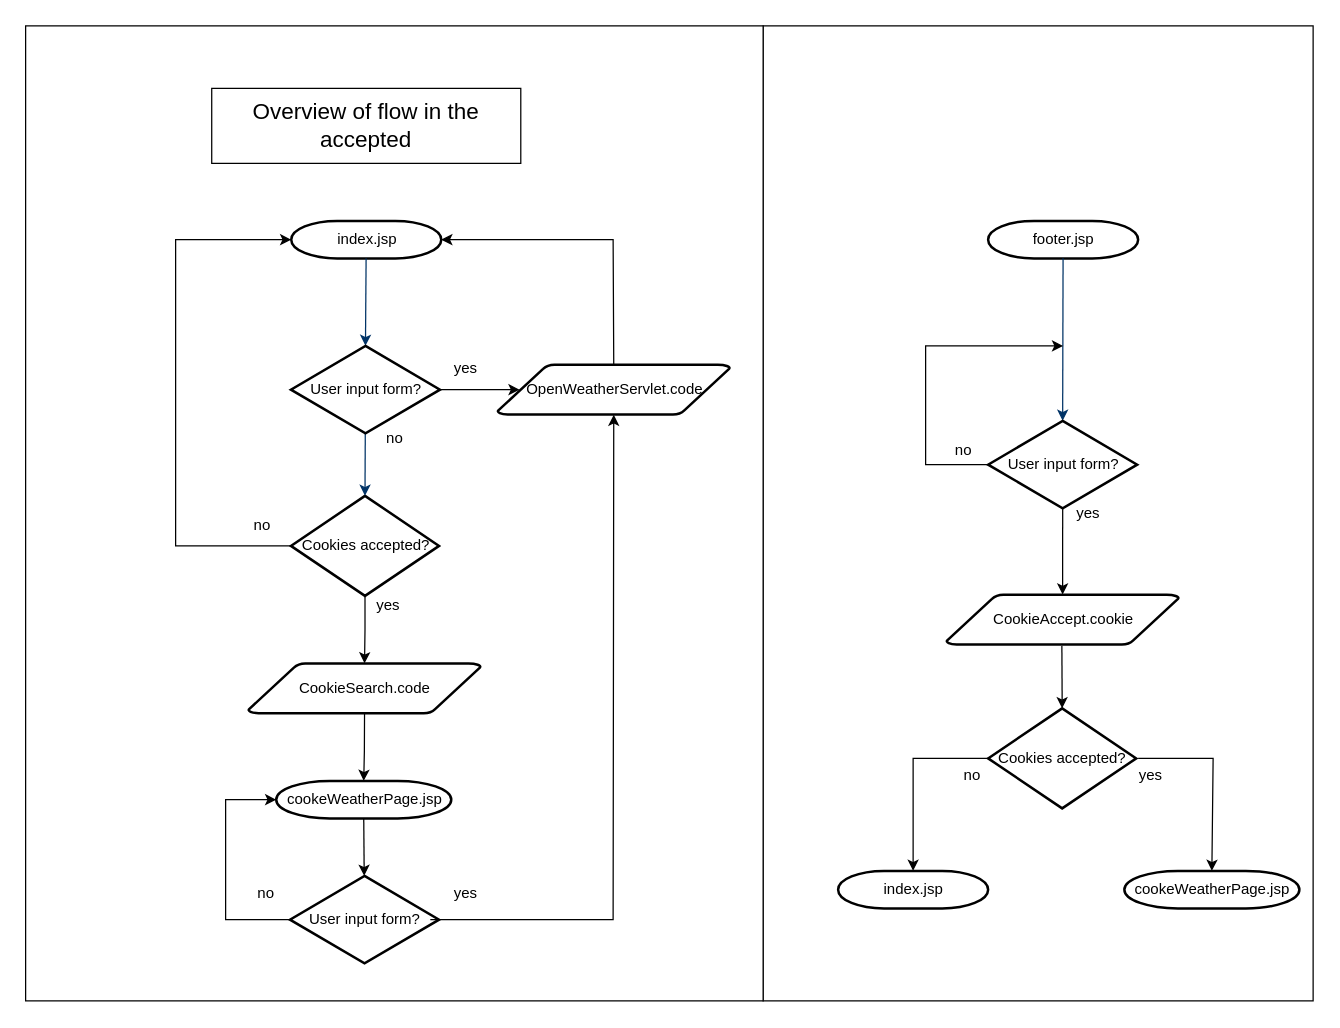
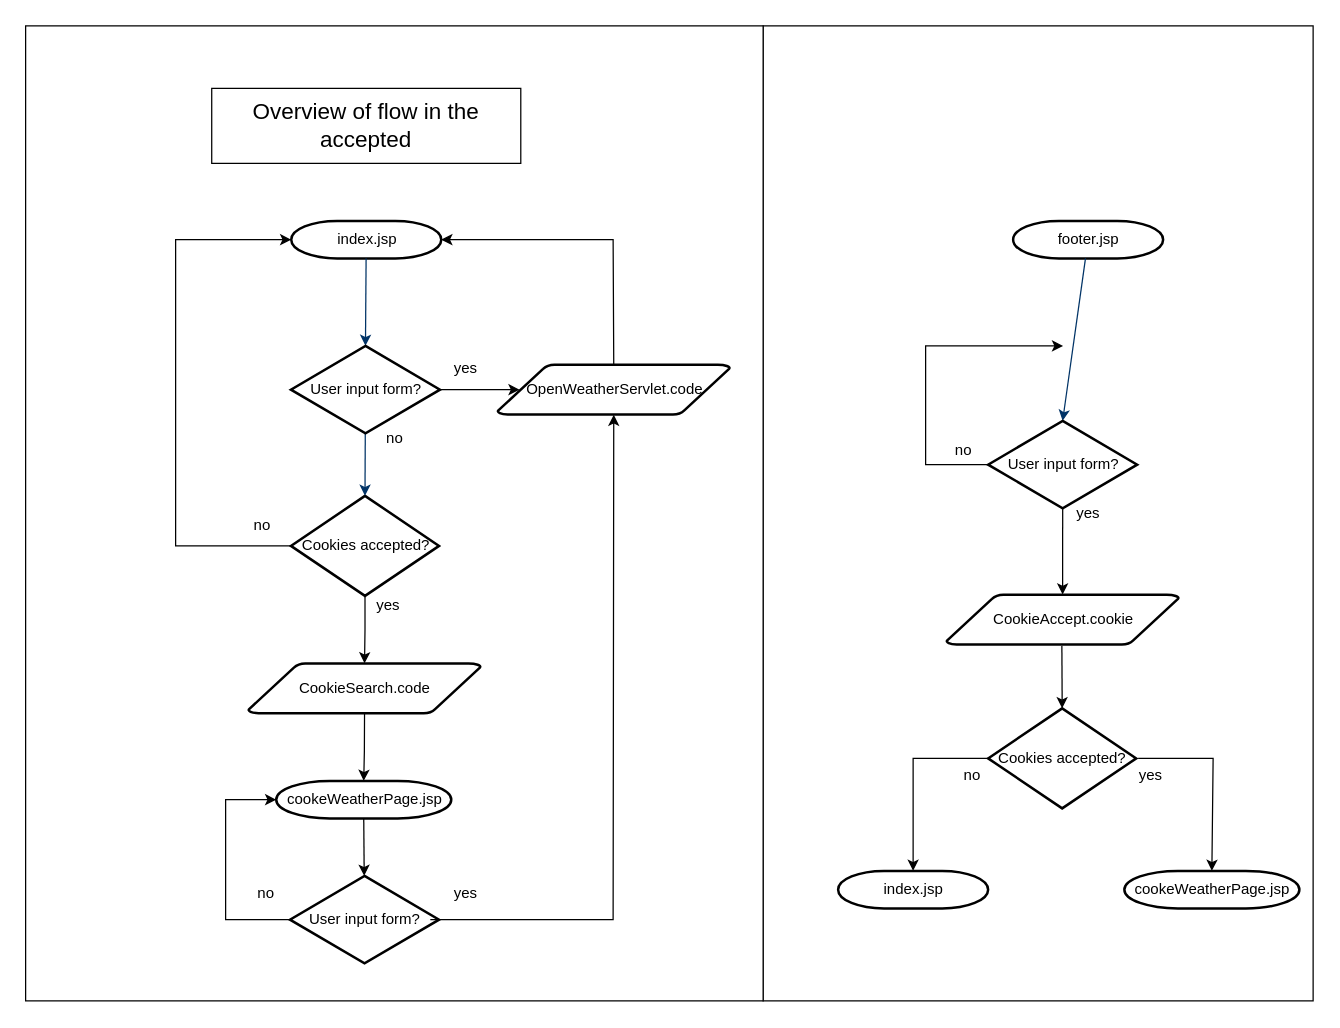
node "footer.jsp": moved (1063, 239) -> (1088, 239)
